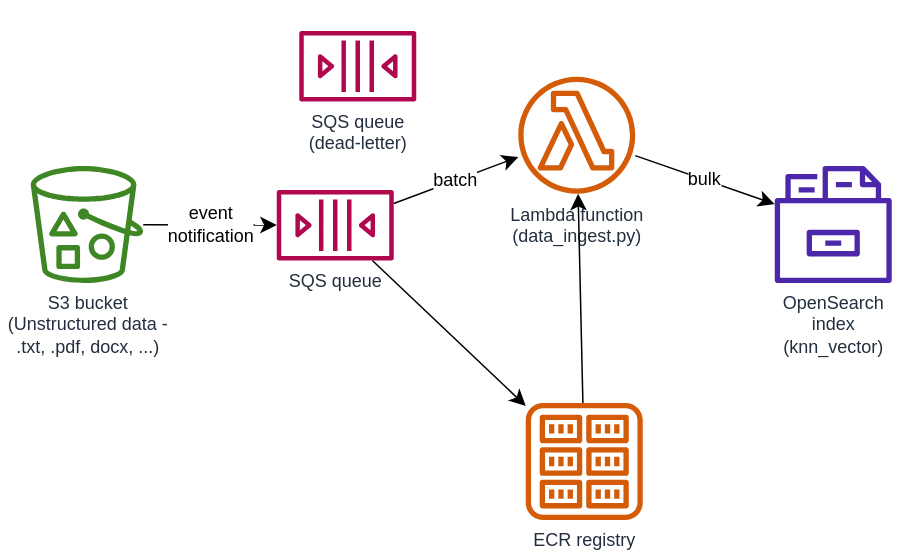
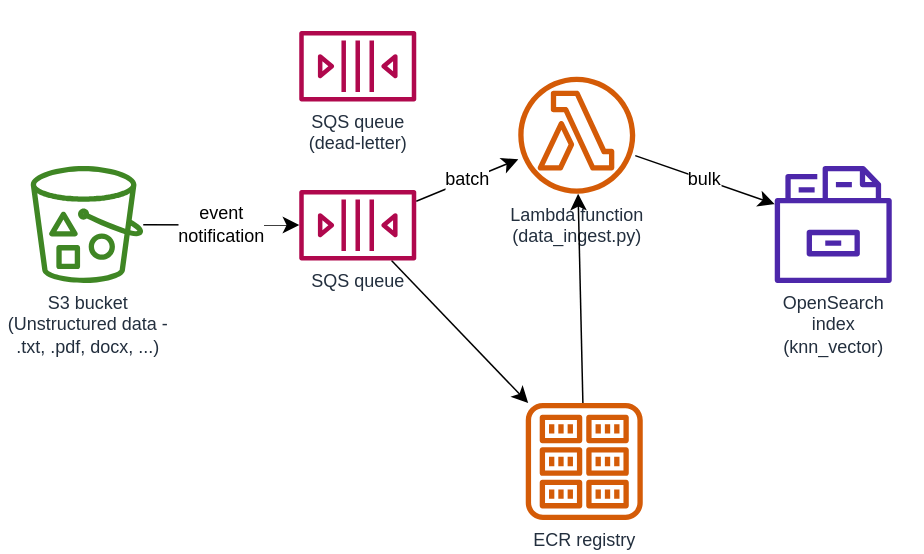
node "SQS queue": moved (335, 225) -> (358, 225)
